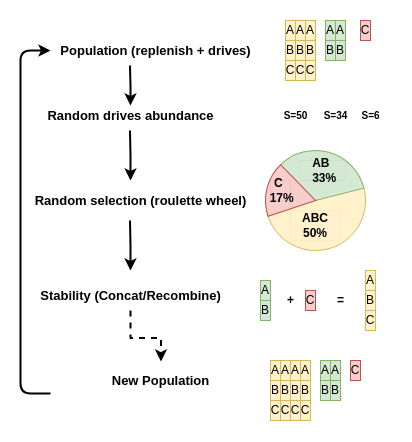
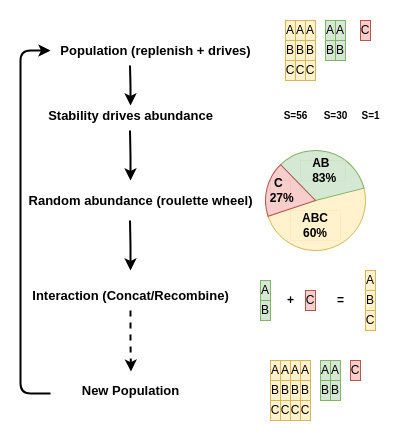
node "Random drives abundance": label "Random drives abundance" -> "Stability drives abundance"
node "S=50": label "S=50" -> "S=56"
node "S=34": label "S=34" -> "S=30"
node "S=6": label "S=6" -> "S=1"
node "AB 33%": label "AB 33%" -> "AB 83%"
node "C 17%": label "C 17%" -> "C 27%"
node "Random selection (roulette wheel)": label "Random selection (roulette wheel)" -> "Random abundance (roulette wheel)"
node "ABC 50%": label "ABC 50%" -> "ABC 60%"
node "Stability (Concat/Recombine)": label "Stability (Concat/Recombine)" -> "Interaction (Concat/Recombine)"
node "New Population": moved (161, 381) -> (131, 391)
